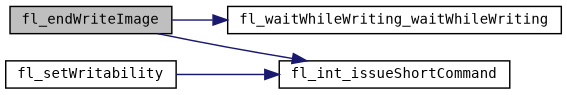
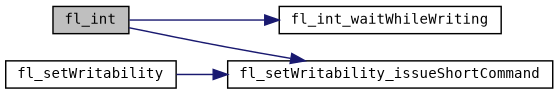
node "fl_endWriteImage": label "fl_endWriteImage" -> "fl_int"
node "fl_waitWhileWriting_waitWhileWriting": label "fl_waitWhileWriting_waitWhileWriting" -> "fl_int_waitWhileWriting"
node "fl_int_issueShortCommand": label "fl_int_issueShortCommand" -> "fl_setWritability_issueShortCommand"
